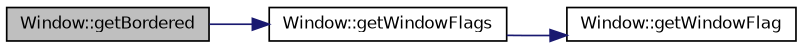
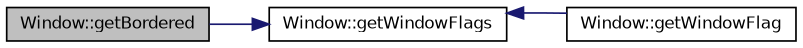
edge "Window::getWindowFlags" -> "Window::getWindowFlag": reversed
